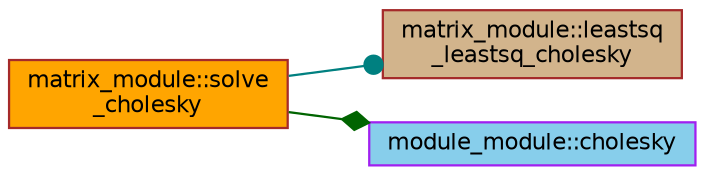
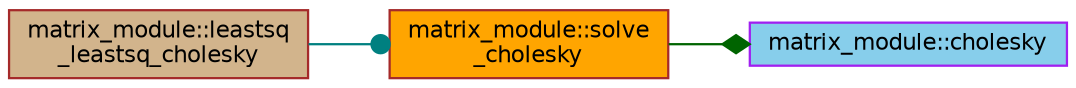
edge "matrix_module::solve _cholesky" -> "matrix_module::leastsq _leastsq_cholesky": reversed
node "module_module::cholesky": label "module_module::cholesky" -> "matrix_module::cholesky"
